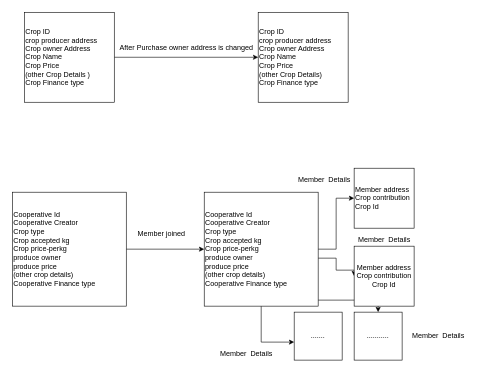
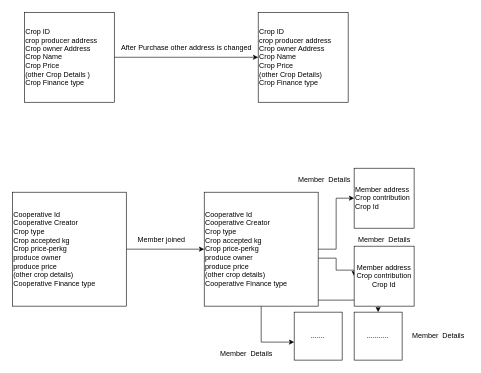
node "After Purchase owner address is changed": label "After Purchase owner address is changed" -> "After Purchase other address is changed"
node "Member joined": moved (162, 234) -> (162, 240)
